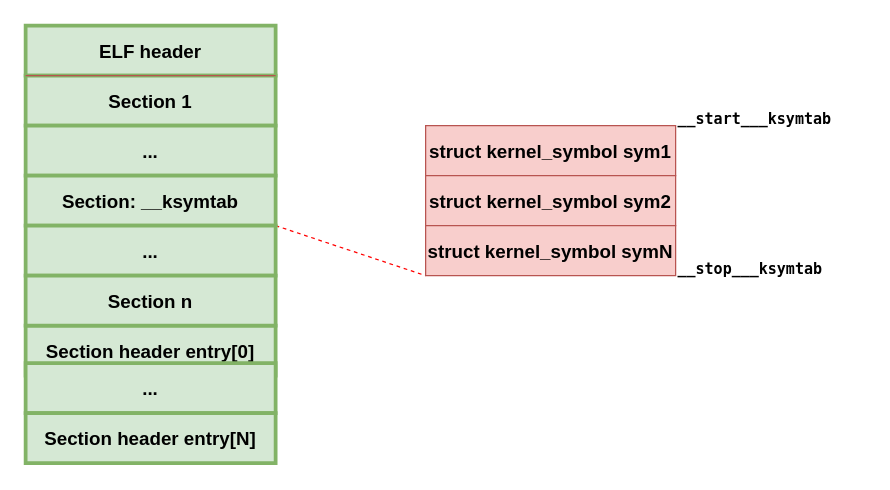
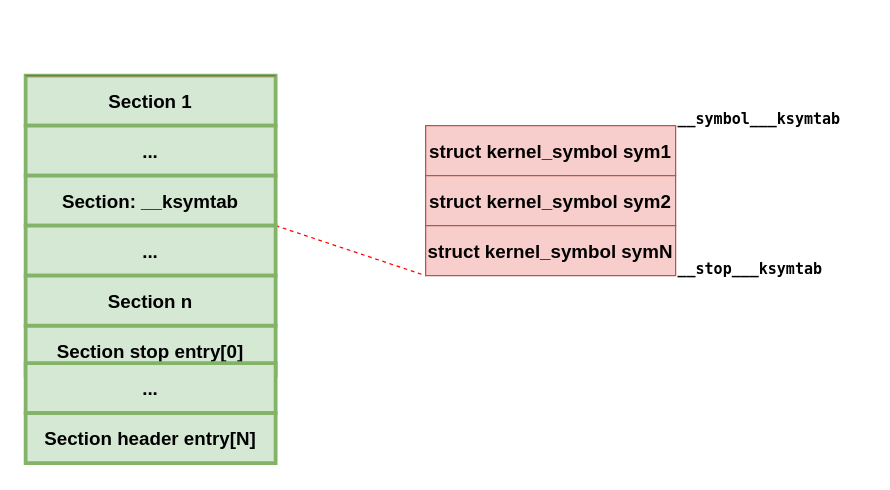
node "ELF header": removed
node "__start___ksymtab": label "__start___ksymtab" -> "__symbol___ksymtab"
node "Section header entry[0]": label "Section header entry[0]" -> "Section stop entry[0]"
